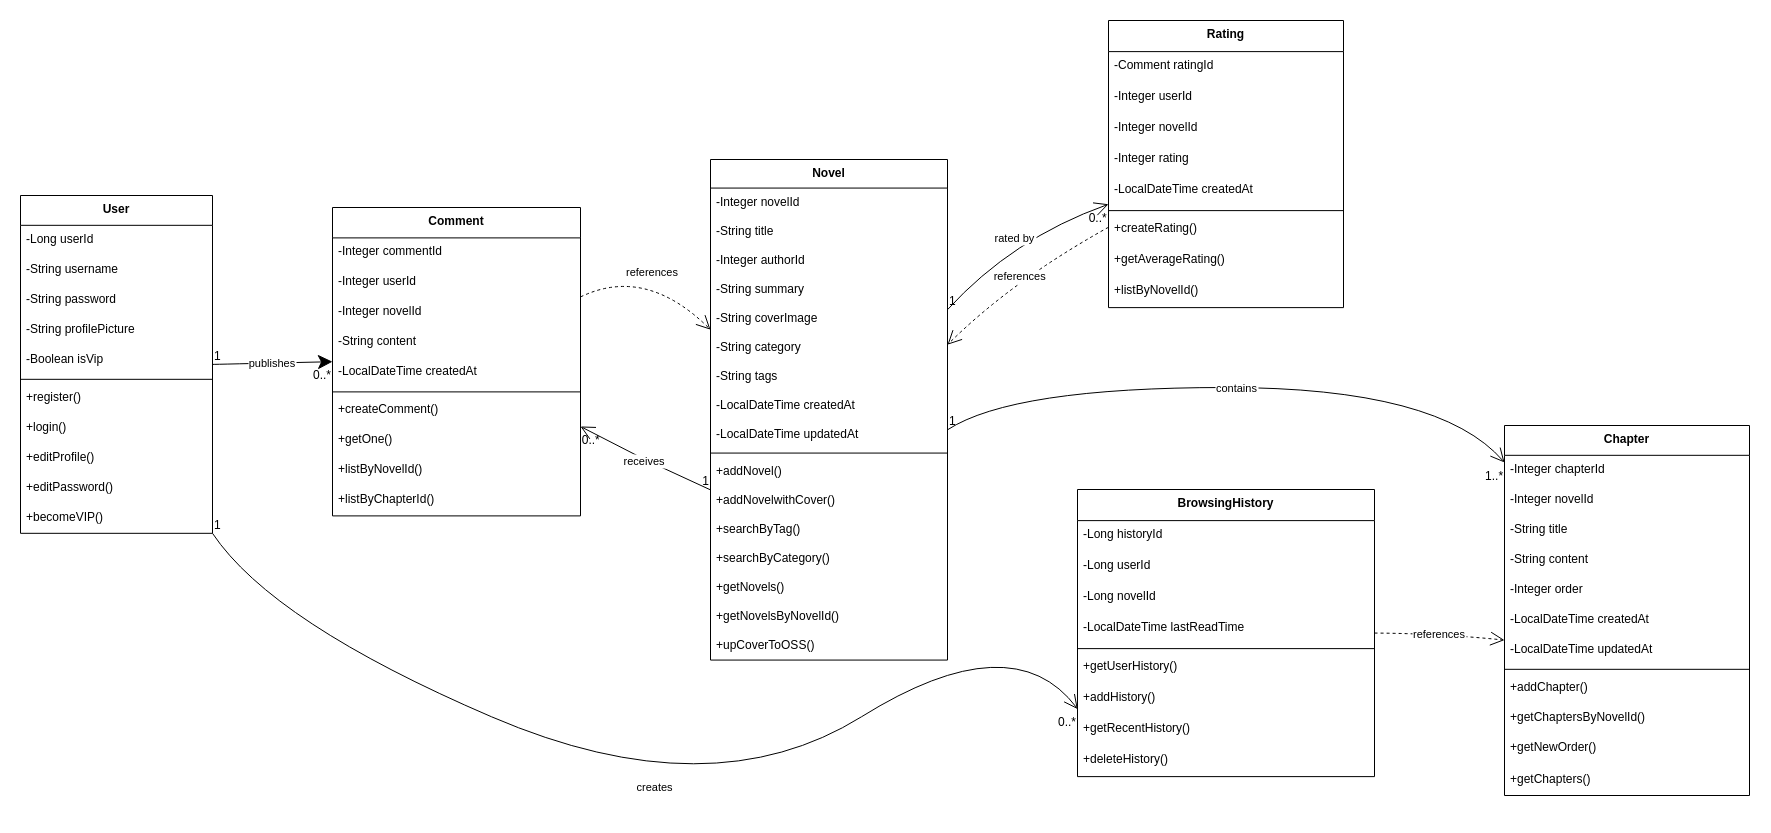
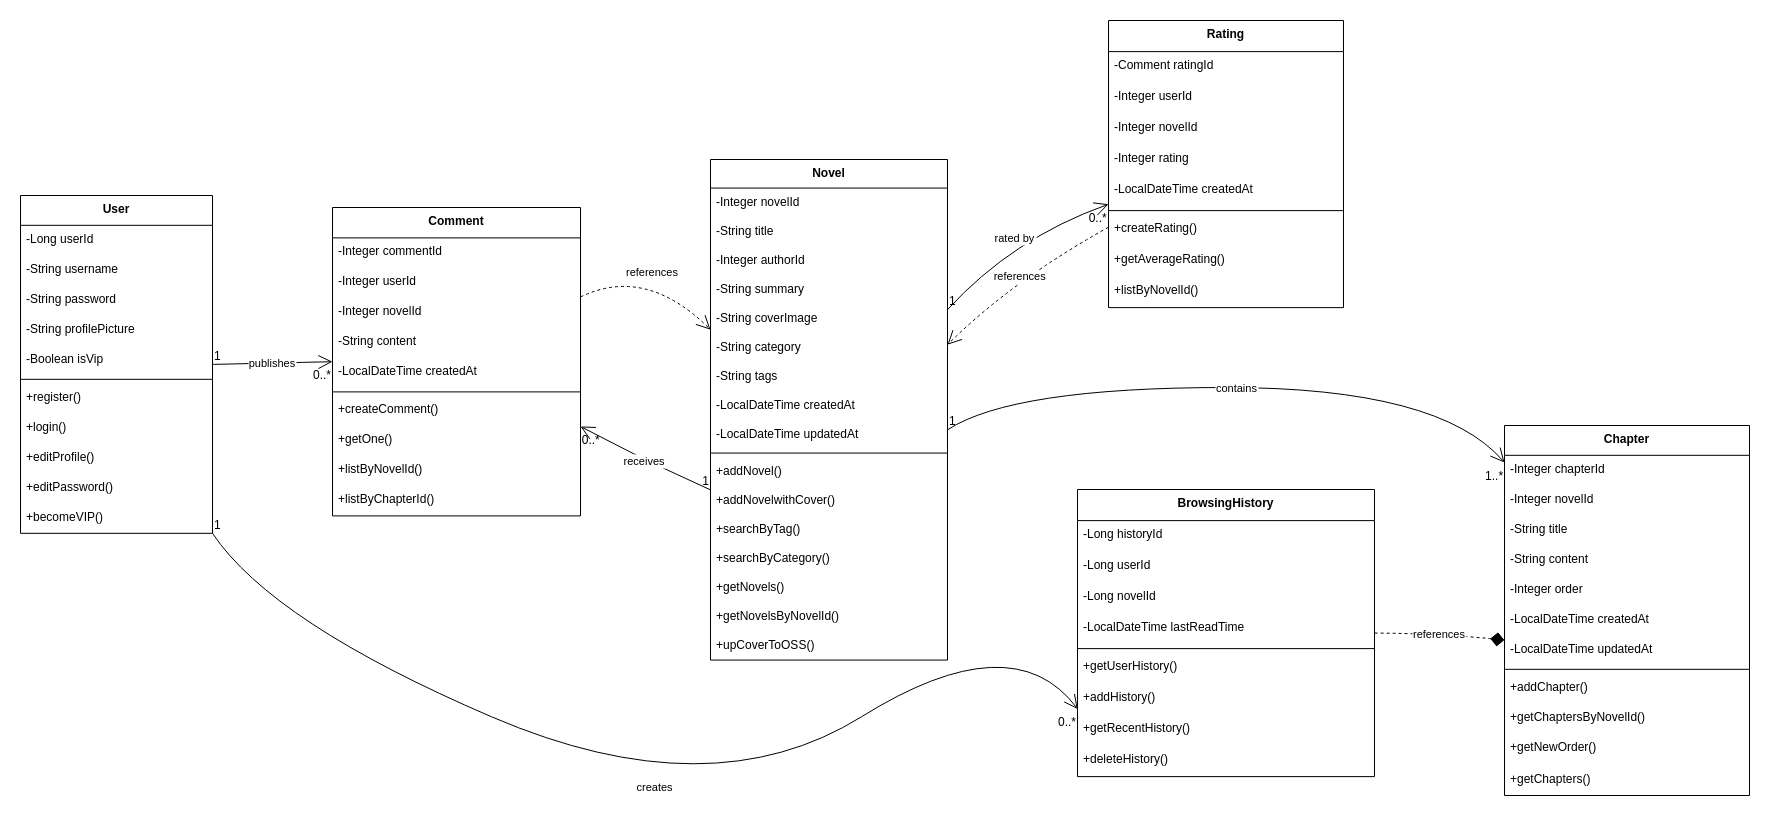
edge "User" -> "Comment": arrowhead classic -> open
edge "BrowsingHistory" -> "Chapter": arrowhead open -> diamond
